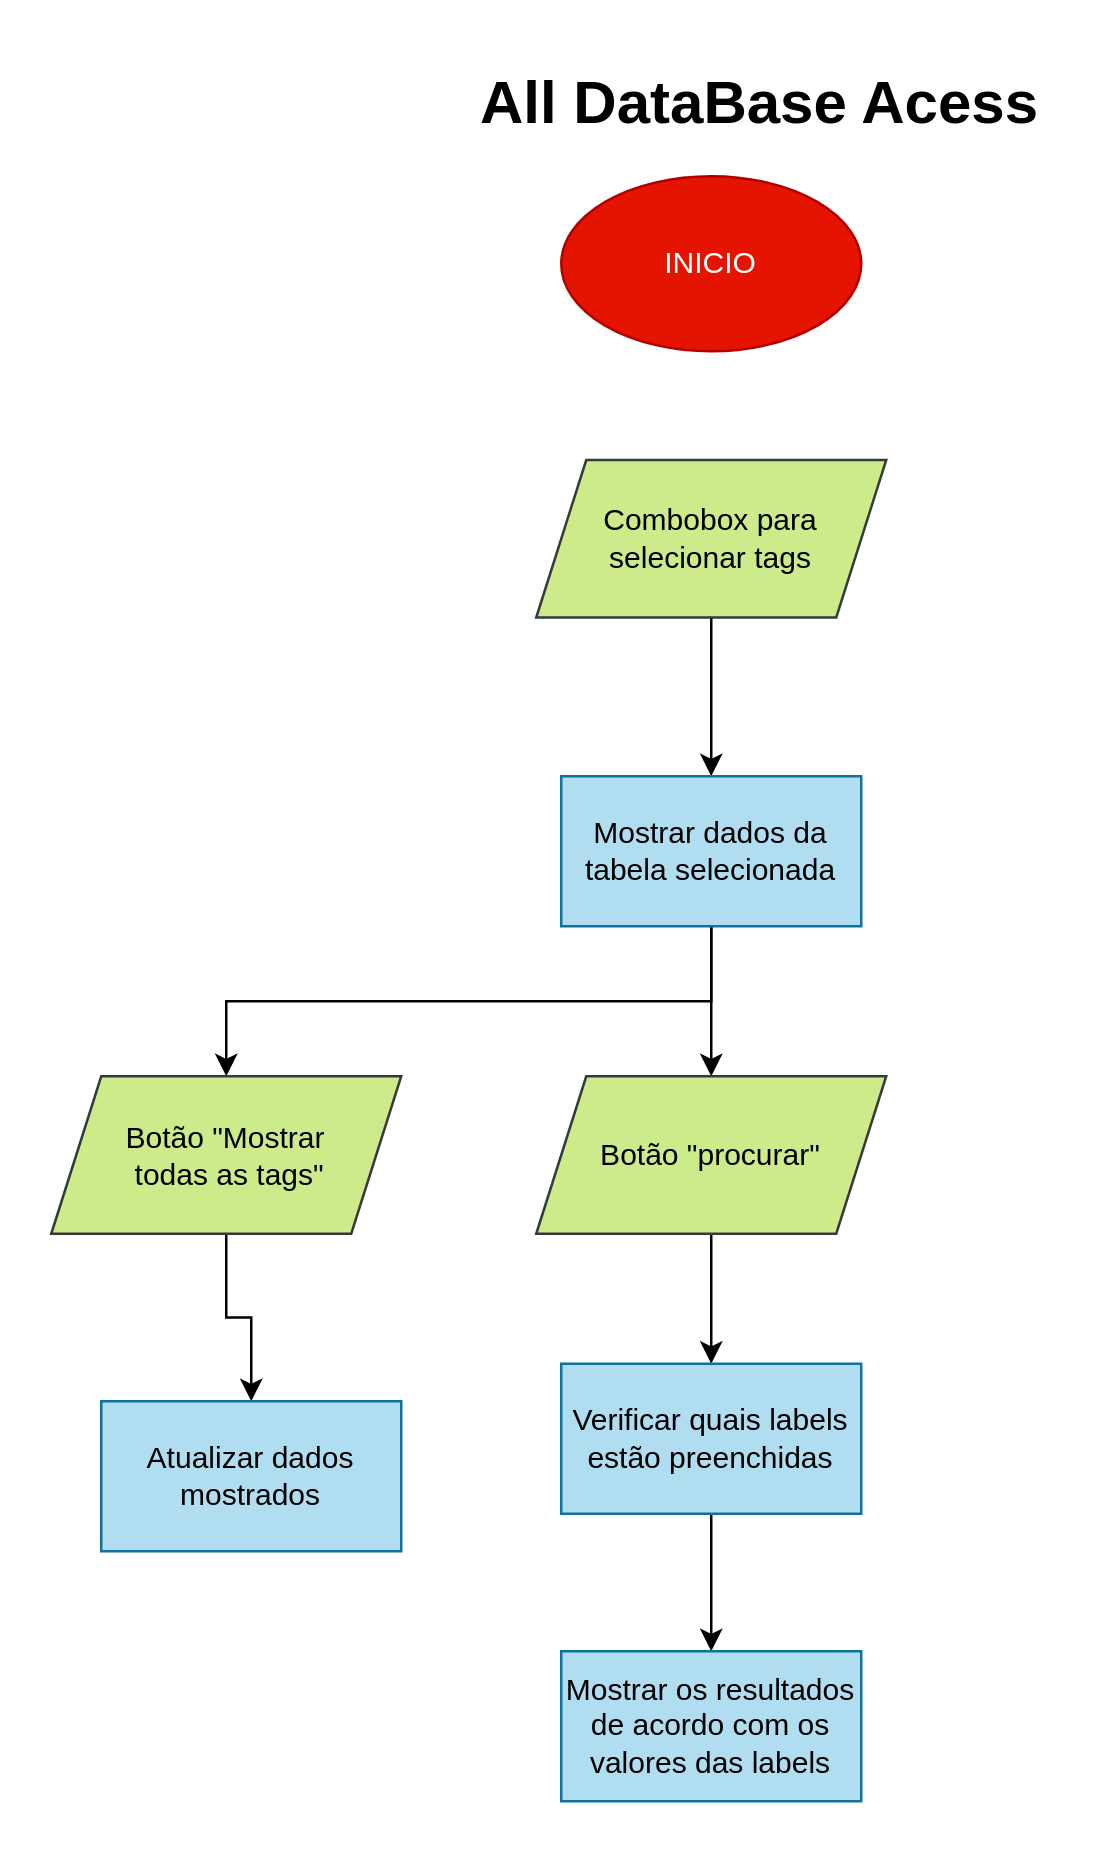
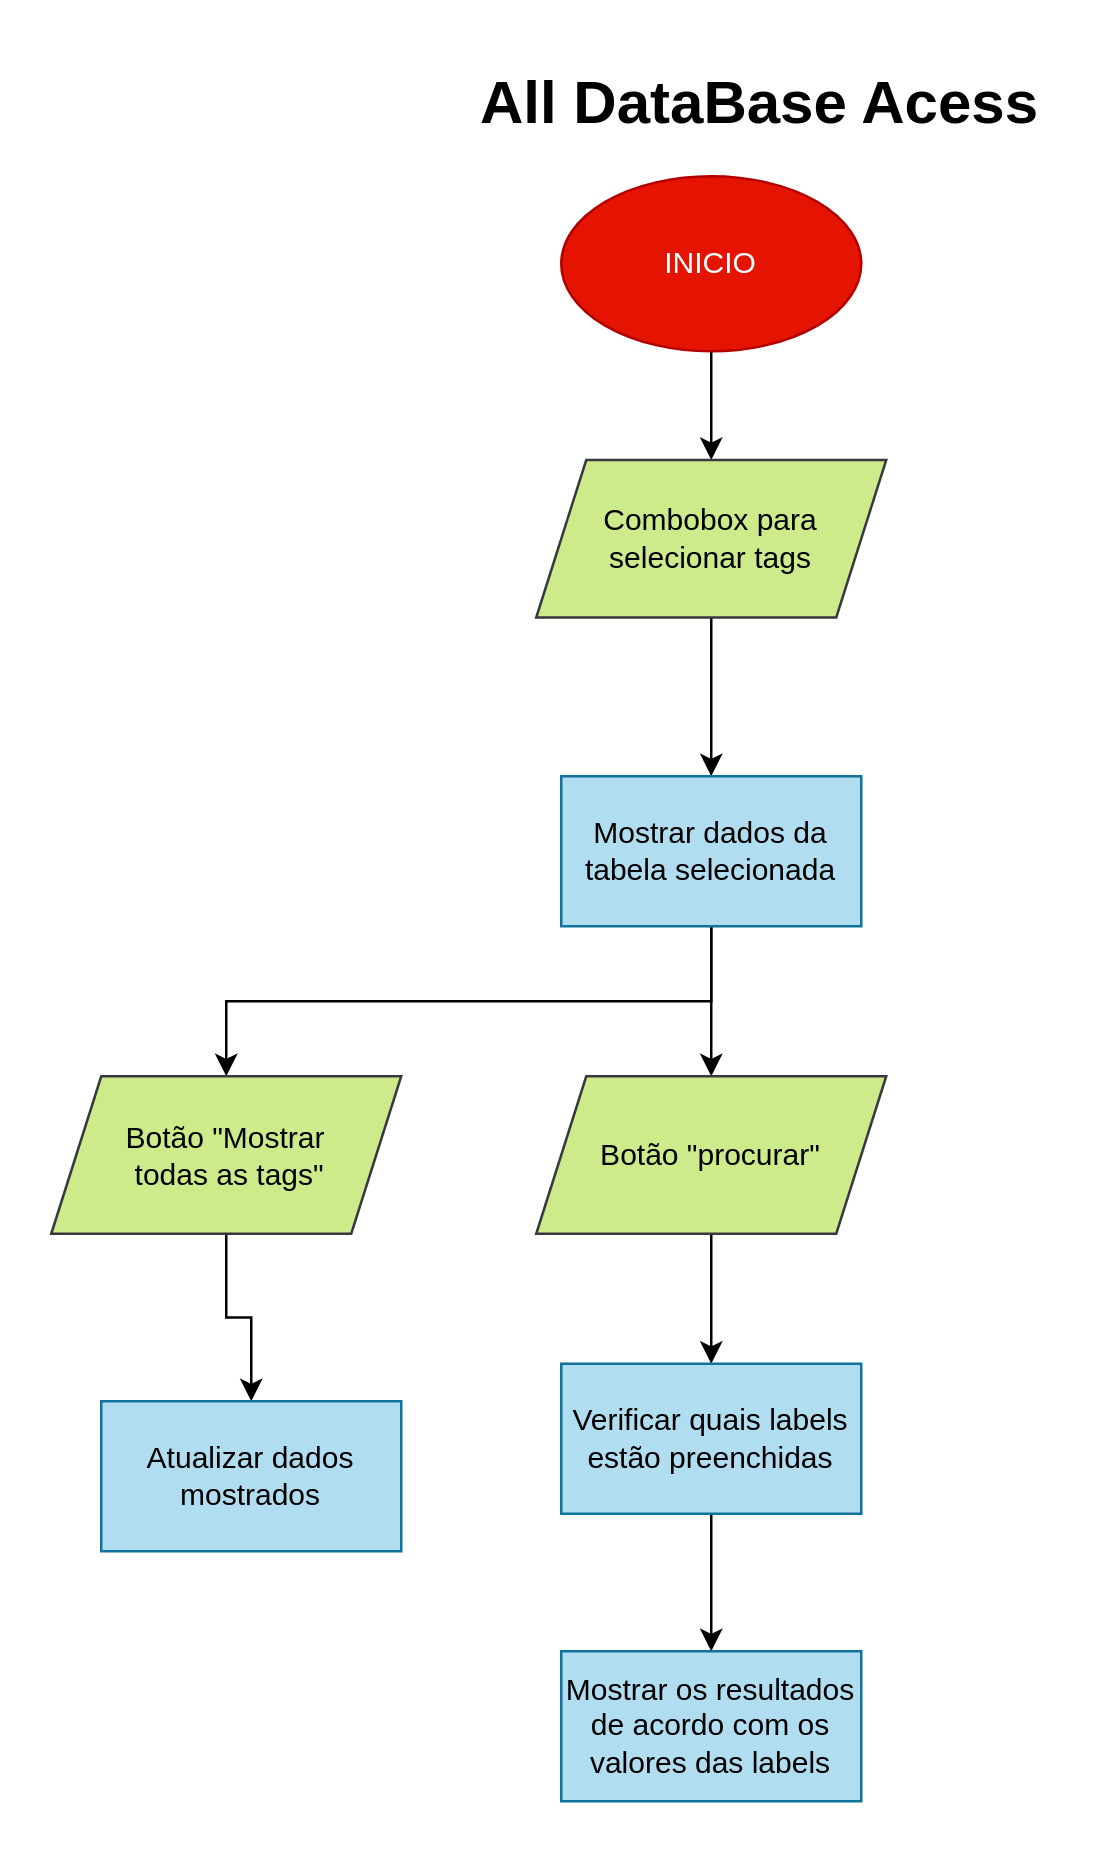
edge "INICIO" -> "Combobox para selecionar tags": added
